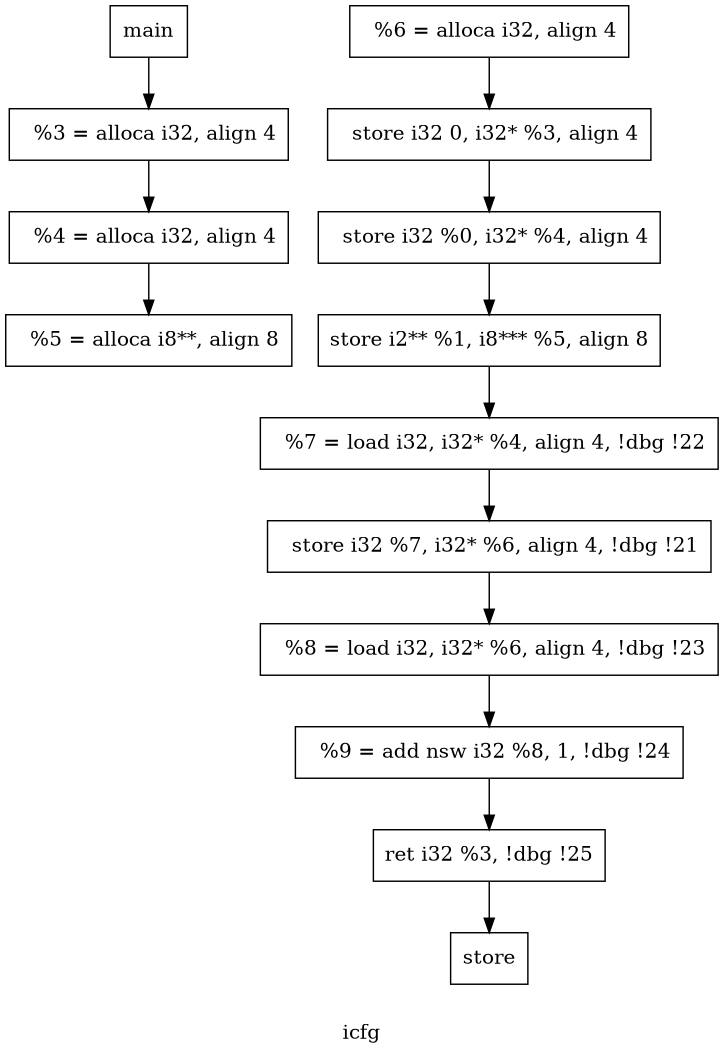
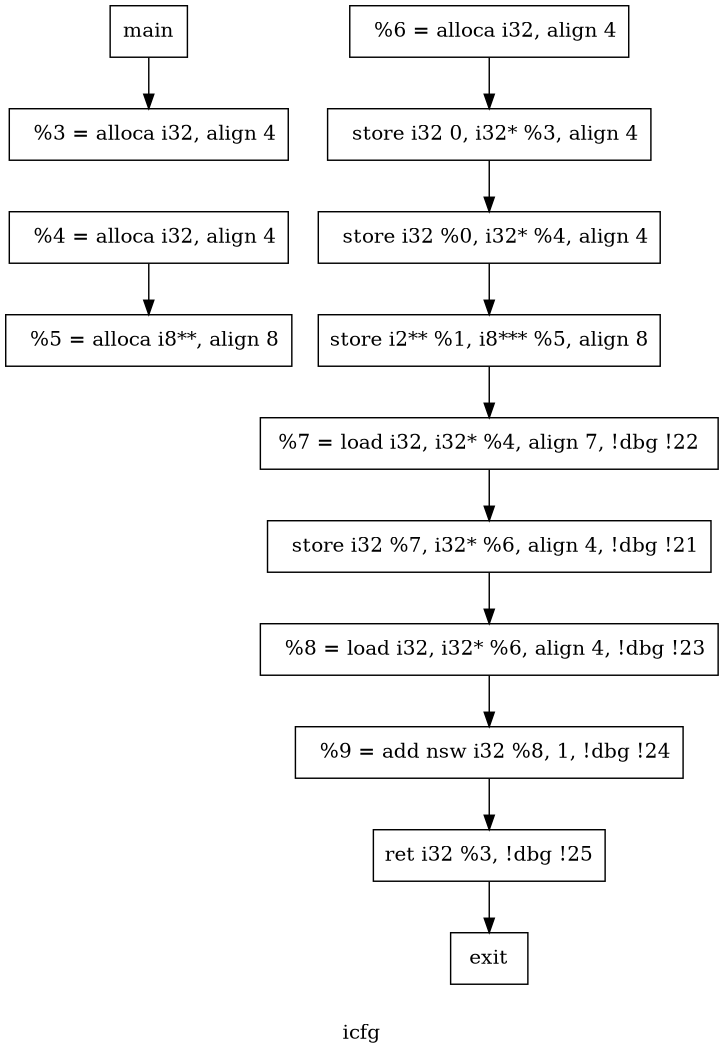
edge "%3 = alloca i32, align 4" -> "%4 = alloca i32, align 4": removed
node "%7 = load i32, i32* %4, align 4, !dbg !22": label "%7 = load i32, i32* %4, align 4, !dbg !22" -> "%7 = load i32, i32* %4, align 7, !dbg !22"
node "store": label "store" -> "exit"
